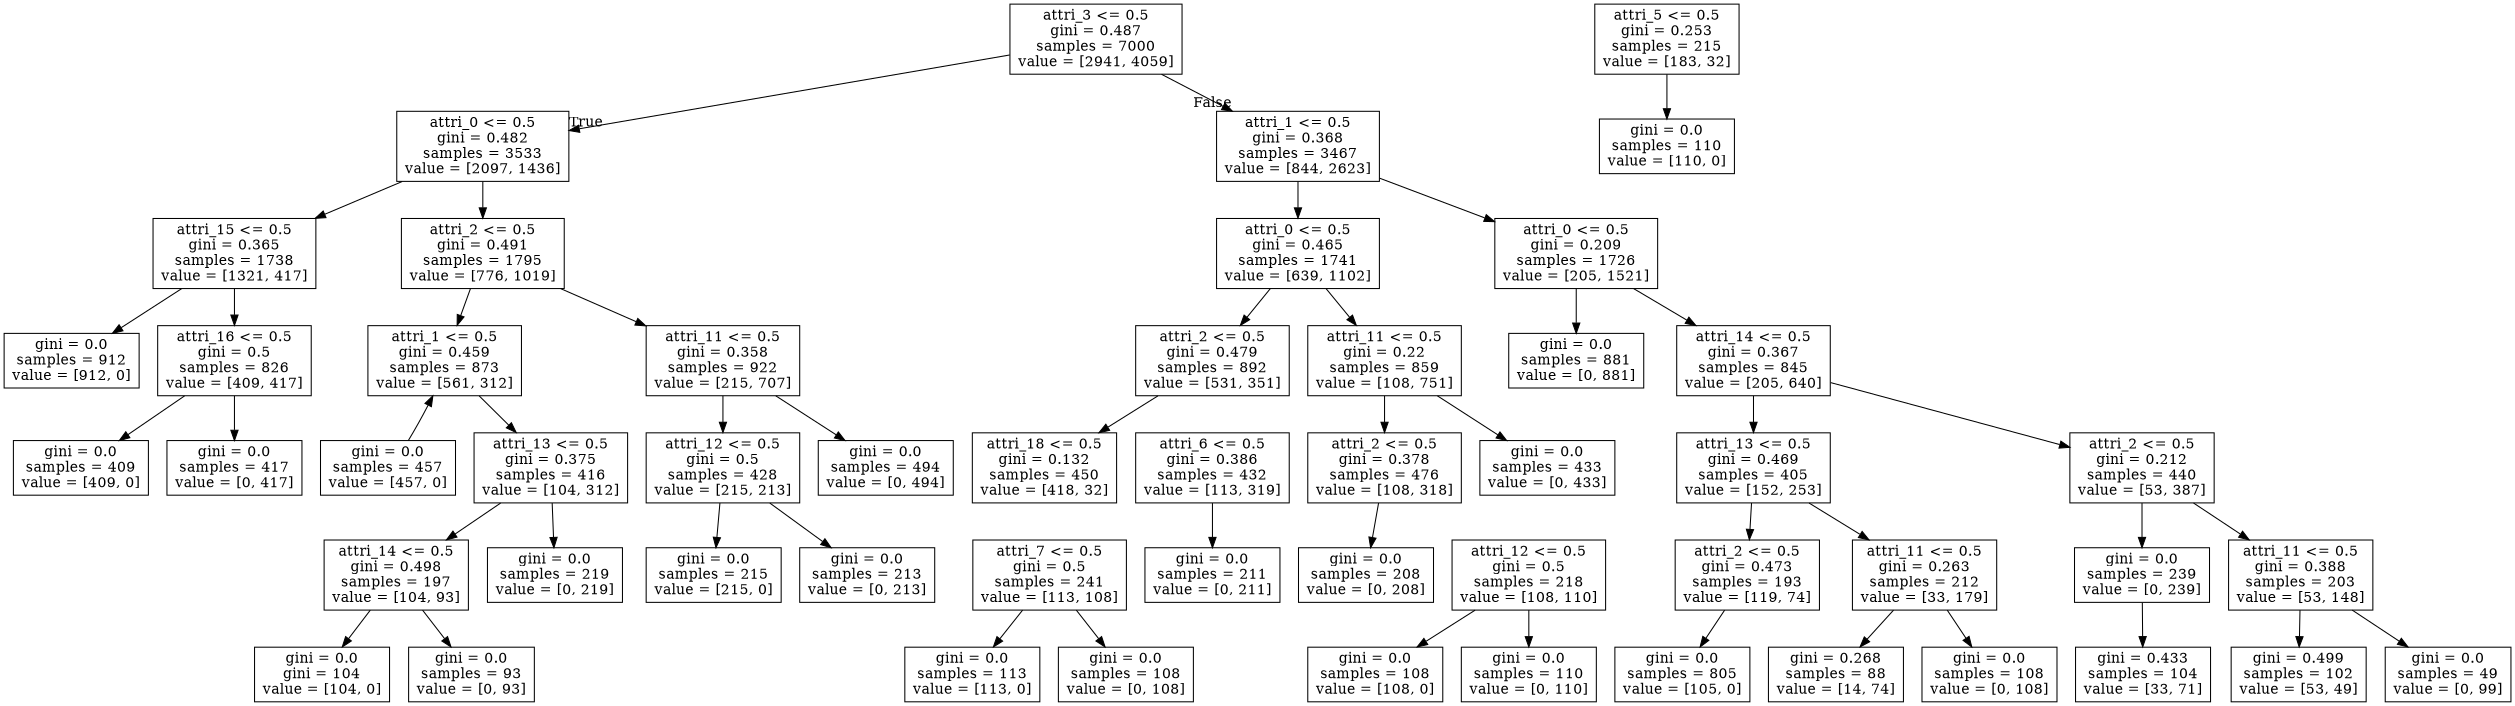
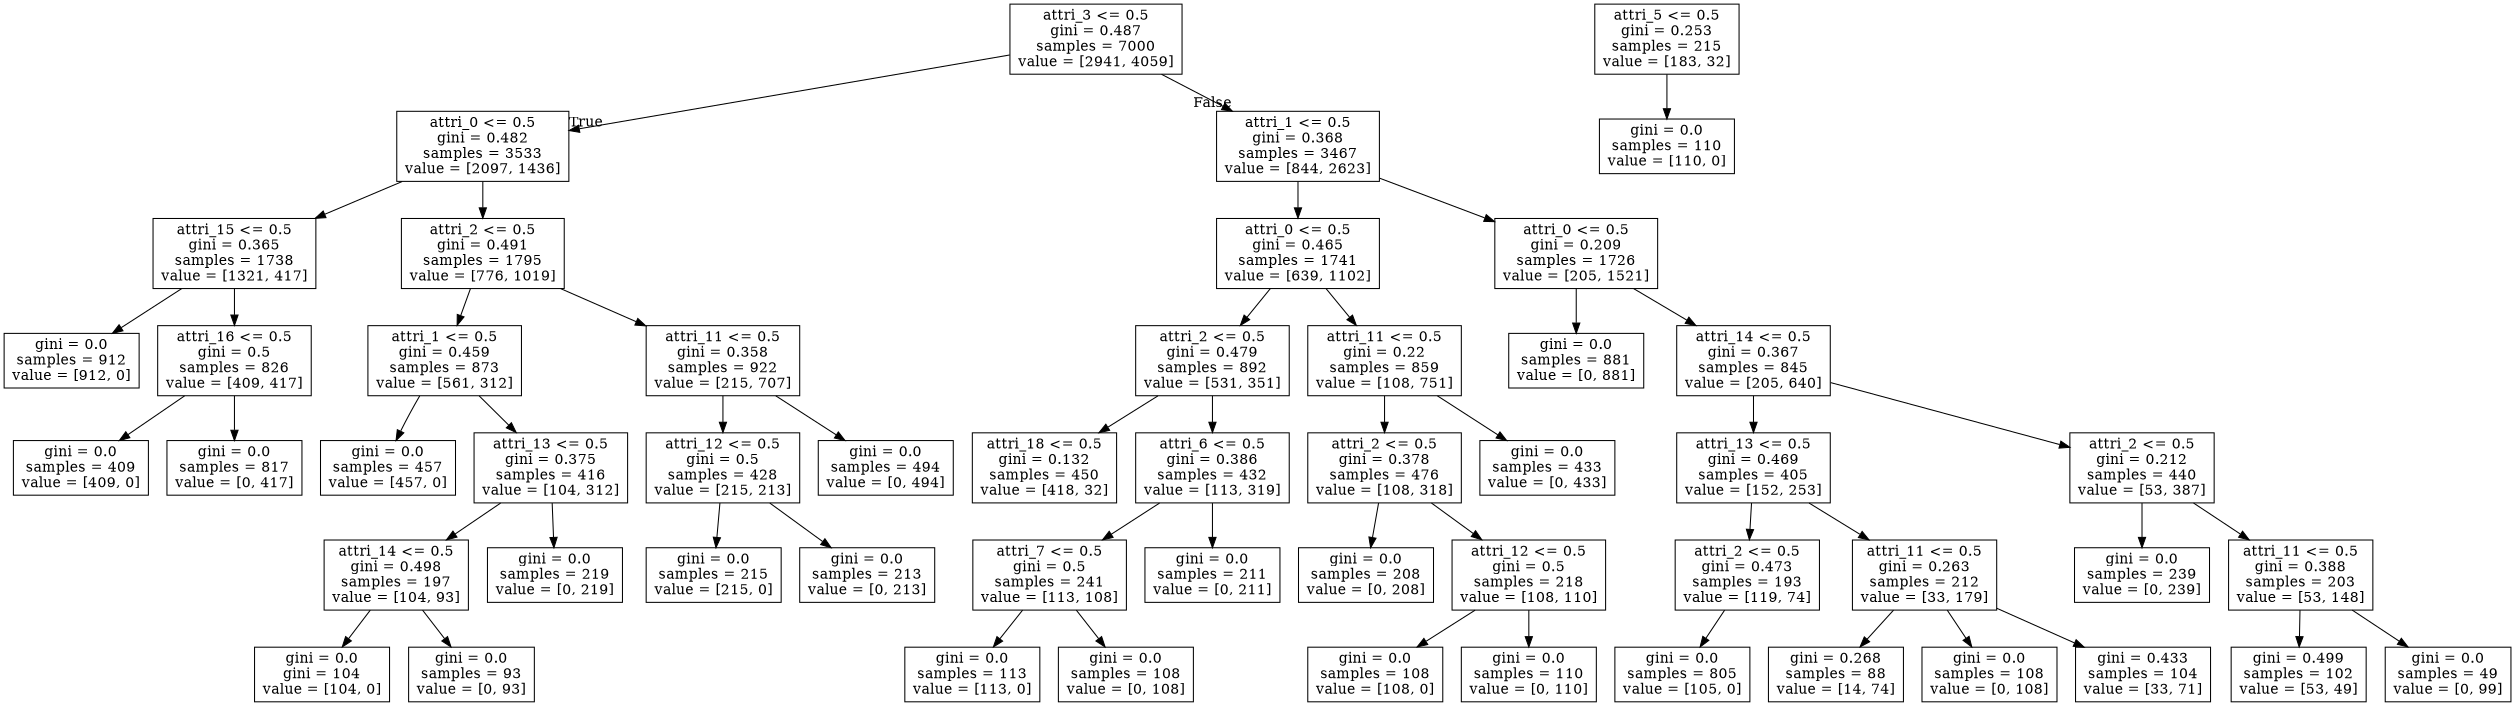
edge "attri_2 <= 0.5 gini = 0.479 samples = 892 value = [531, 351]" -> "attri_6 <= 0.5 gini = 0.386 samples = 432 value = [113, 319]": added
edge "gini = 0.0 samples = 457 value = [457, 0]" -> "attri_1 <= 0.5 gini = 0.459 samples = 873 value = [561, 312]": reversed
node "gini = 0.0 samples = 417 value = [0, 417]": label "gini = 0.0 samples = 417 value = [0, 417]" -> "gini = 0.0 samples = 817 value = [0, 417]"
edge "attri_2 <= 0.5 gini = 0.378 samples = 476 value = [108, 318]" -> "attri_12 <= 0.5 gini = 0.5 samples = 218 value = [108, 110]": added
edge "attri_6 <= 0.5 gini = 0.386 samples = 432 value = [113, 319]" -> "attri_7 <= 0.5 gini = 0.5 samples = 241 value = [113, 108]": added
edge "gini = 0.0 samples = 239 value = [0, 239]" -> "gini = 0.433 samples = 104 value = [33, 71]": now "attri_11 <= 0.5 gini = 0.263 samples = 212 value = [33, 179]" -> "gini = 0.433 samples = 104 value = [33, 71]"
